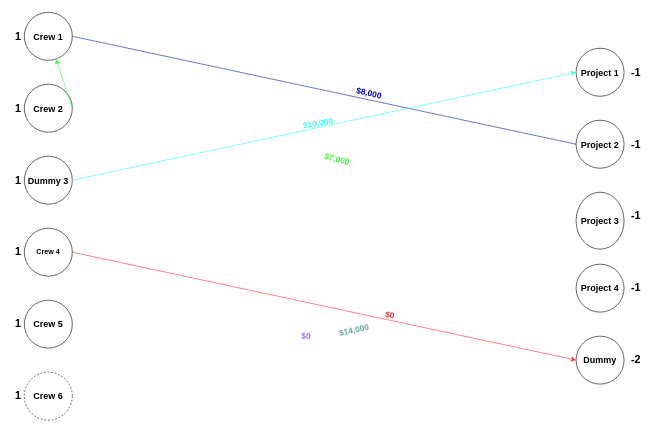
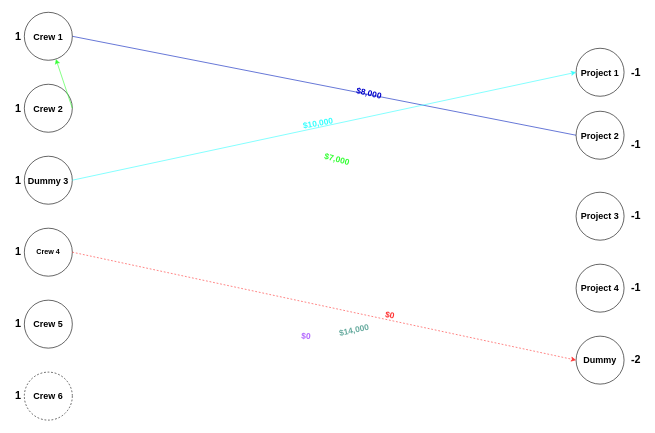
node "Project 2": moved (600, 144) -> (600, 135)
node "Project 3": size 48x57 -> 48x48
edge "Crew 4" -> "Dummy": style solid -> dashed
